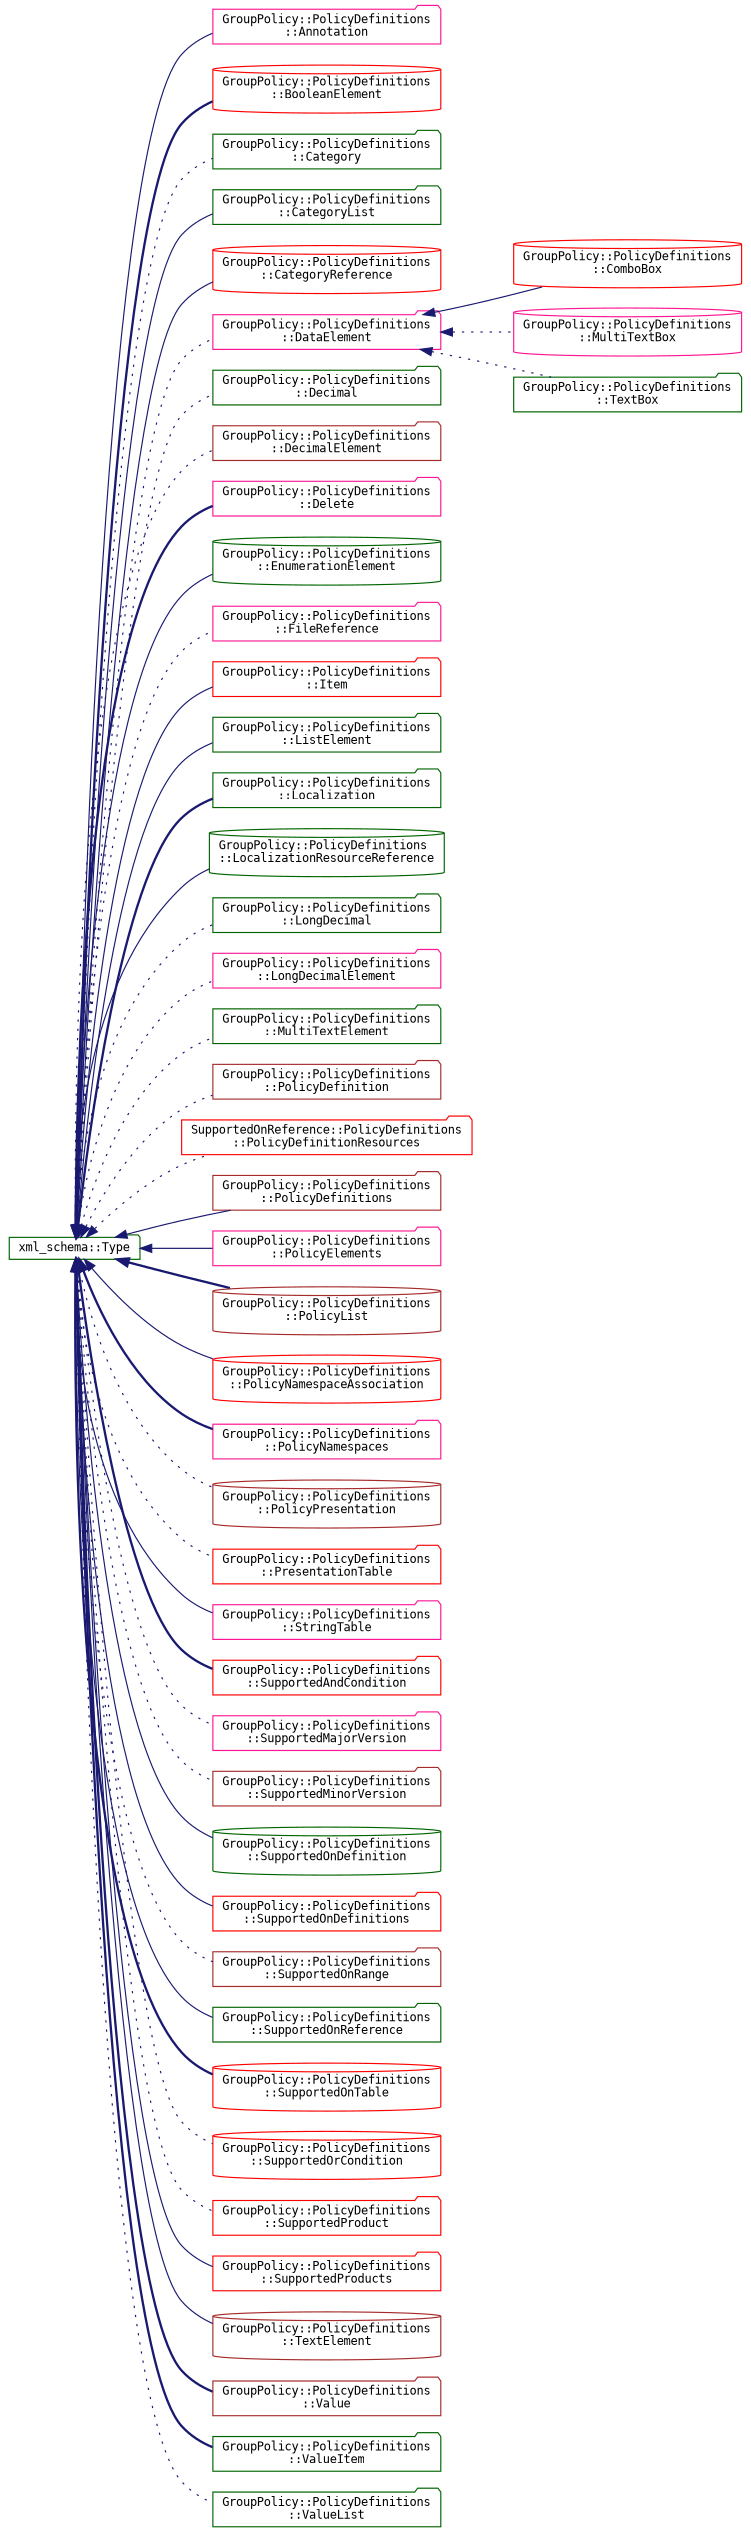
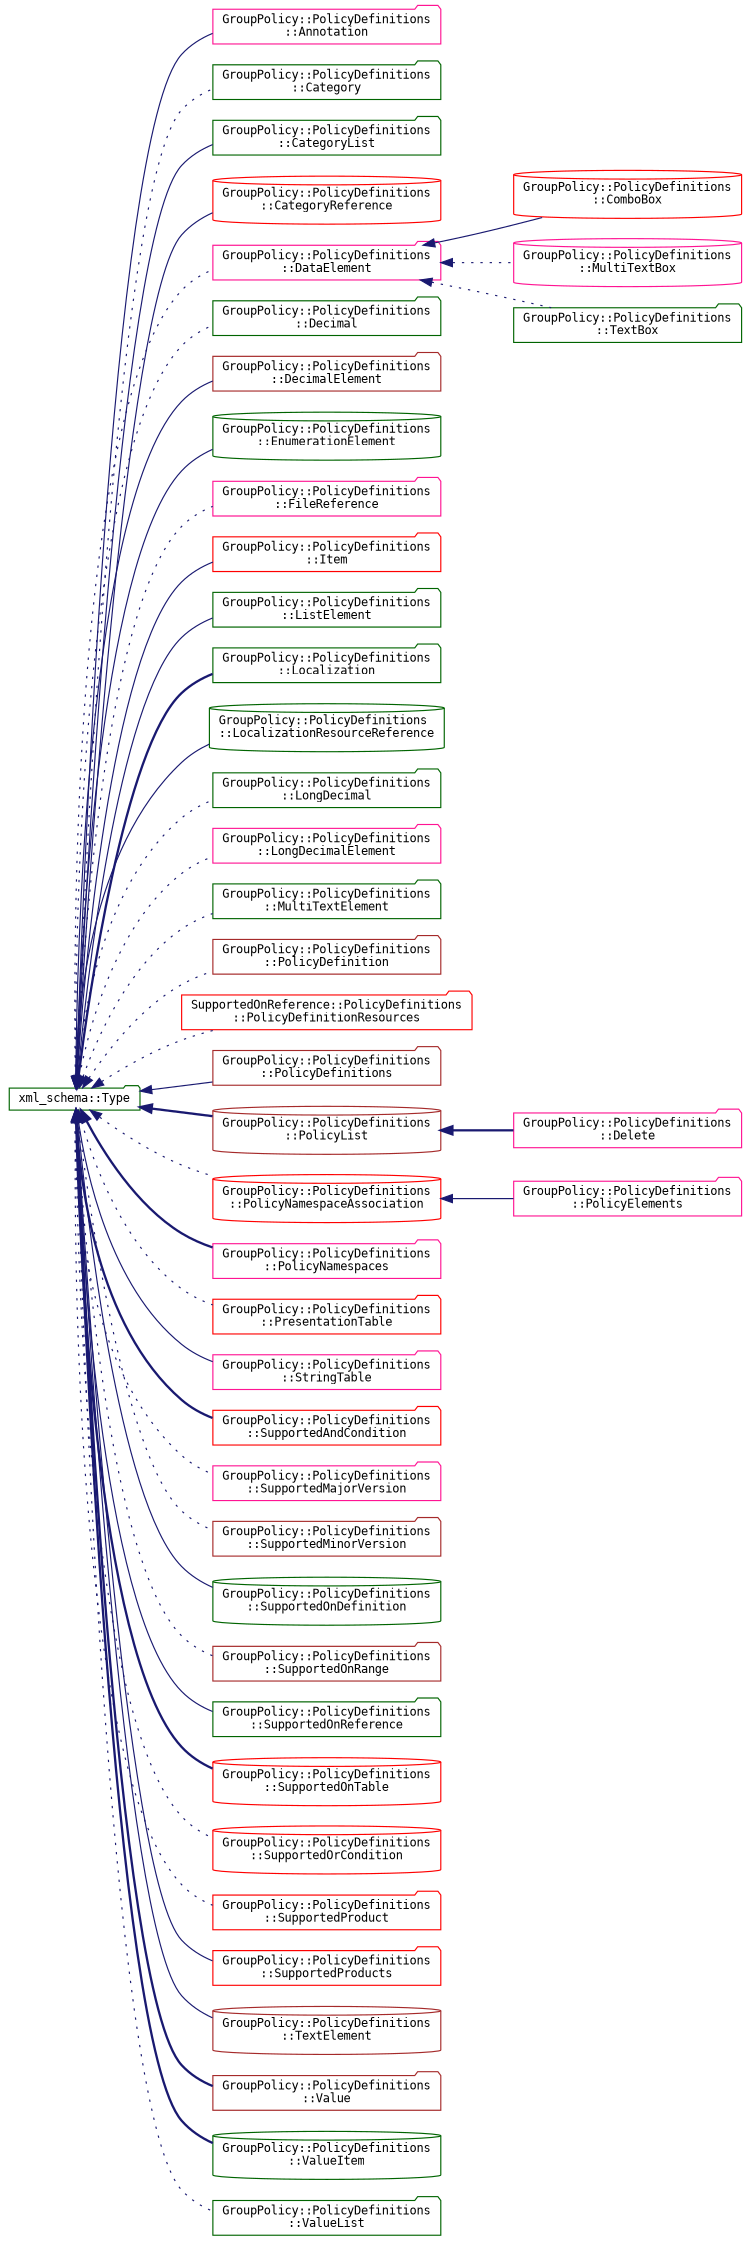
node "GroupPolicy::PolicyDefinitions ::BooleanElement": removed
edge "GroupPolicy::PolicyDefinitions ::DecimalElement" -> "xml_schema::Type": style dotted -> solid
edge "GroupPolicy::PolicyDefinitions ::Delete" -> "xml_schema::Type": now "GroupPolicy::PolicyDefinitions ::Delete" -> "GroupPolicy::PolicyDefinitions ::PolicyList"
edge "GroupPolicy::PolicyDefinitions ::PolicyElements" -> "xml_schema::Type": now "GroupPolicy::PolicyDefinitions ::PolicyElements" -> "GroupPolicy::PolicyDefinitions ::PolicyNamespaceAssociation"
edge "GroupPolicy::PolicyDefinitions ::PolicyNamespaceAssociation" -> "xml_schema::Type": style solid -> dotted
node "GroupPolicy::PolicyDefinitions ::PolicyPresentation": removed
node "GroupPolicy::PolicyDefinitions ::SupportedOnDefinitions": removed
node "GroupPolicy::PolicyDefinitions ::ValueItem": shape folder -> cylinder
